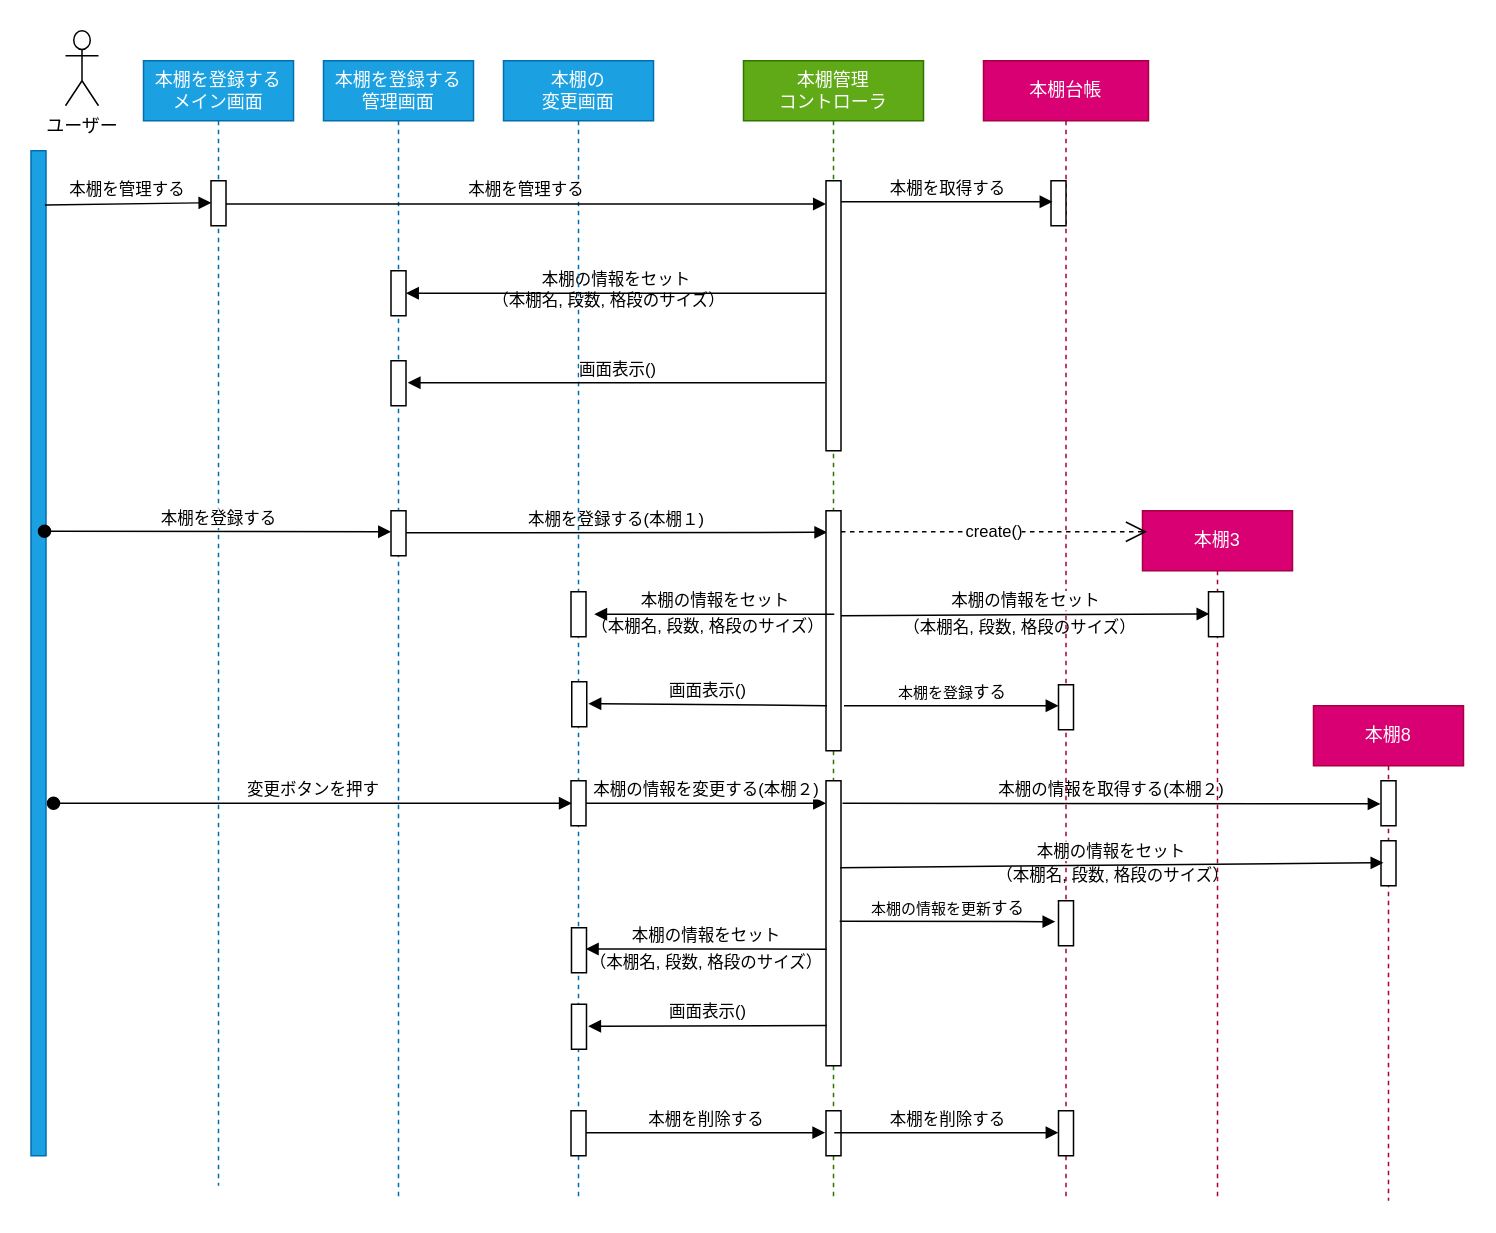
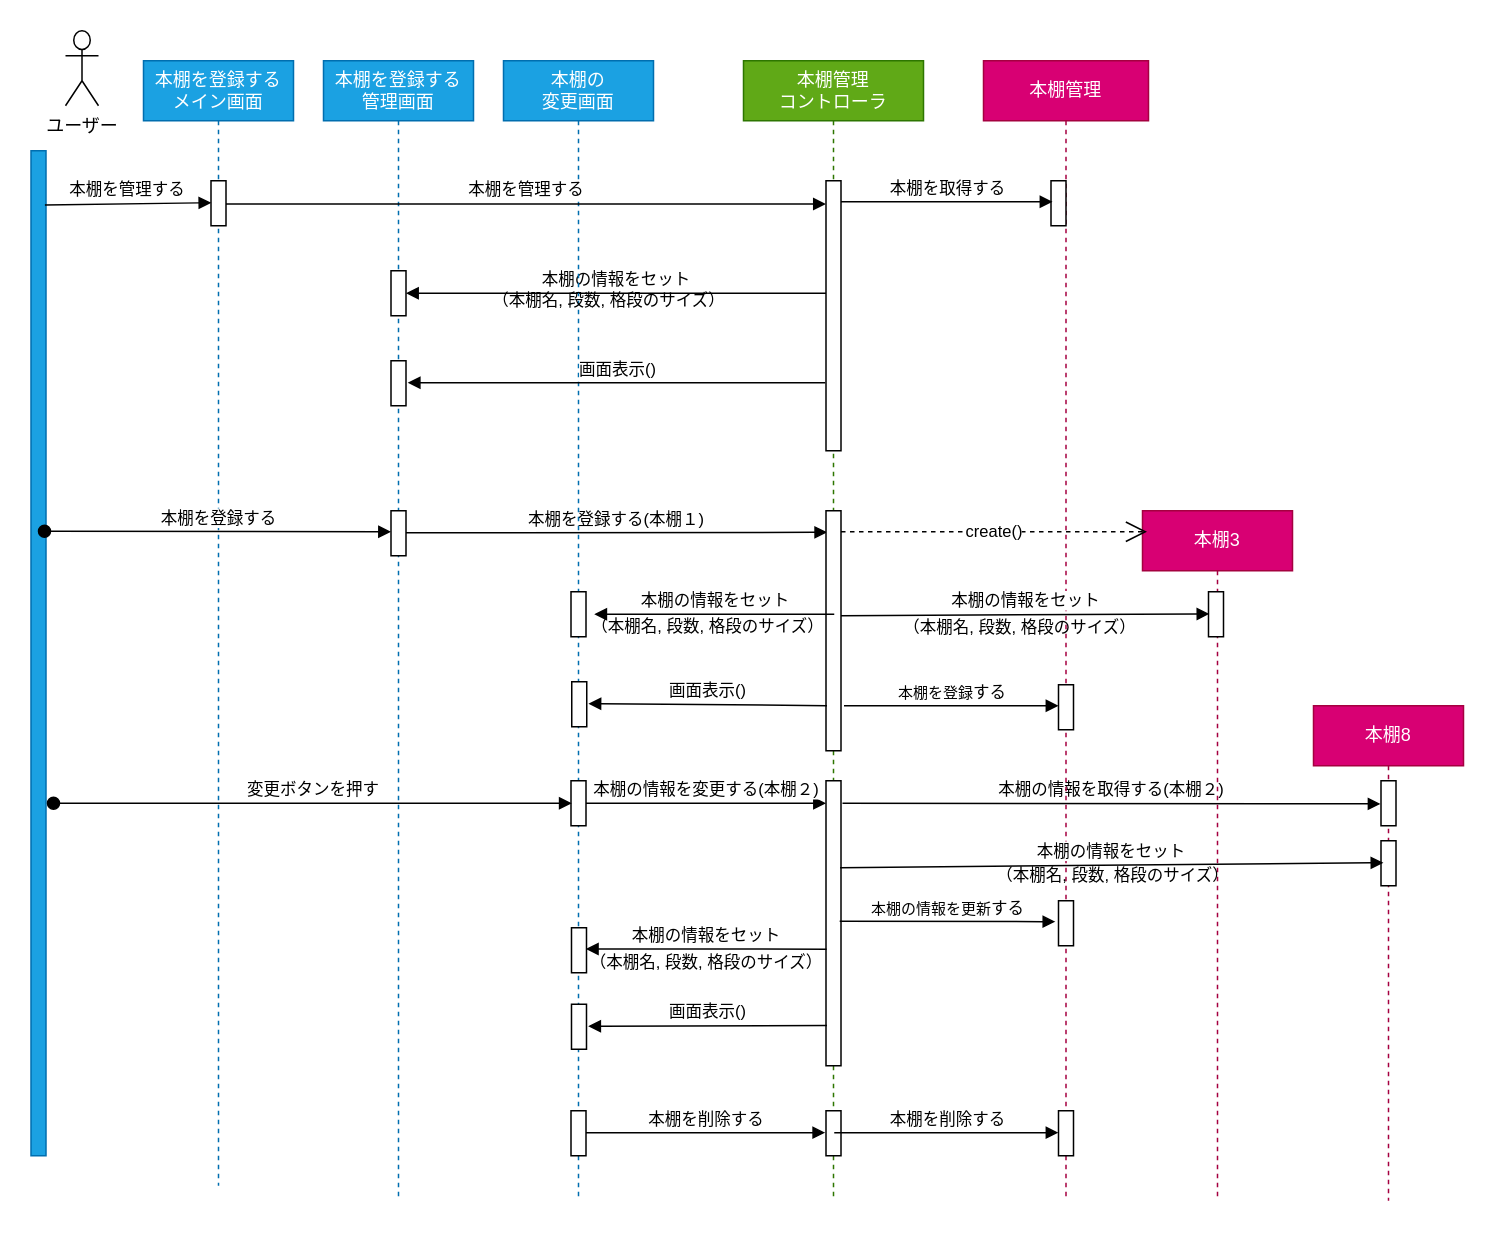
node "本棚台帳": label "本棚台帳" -> "本棚管理"
